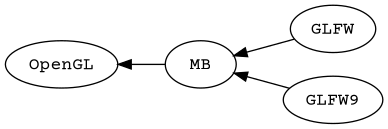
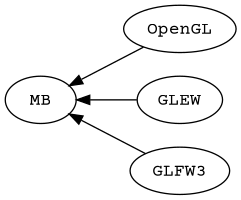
node "GLFW": label "GLFW" -> "GLEW"
edge "MB" -> "OpenGL": reversed
node "GLFW9": label "GLFW9" -> "GLFW3"
